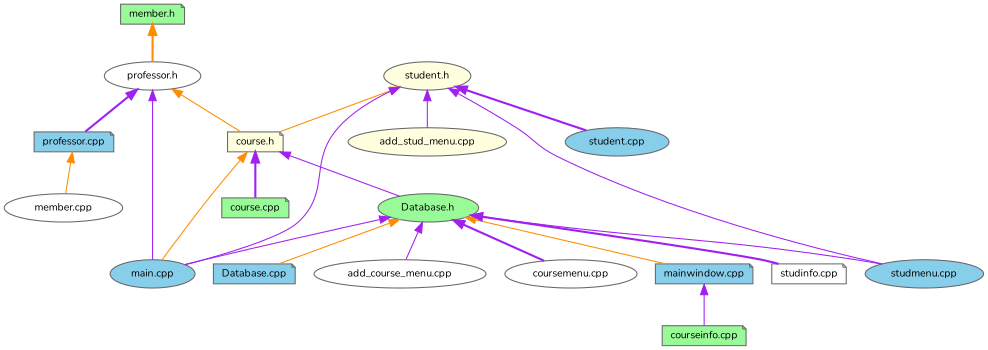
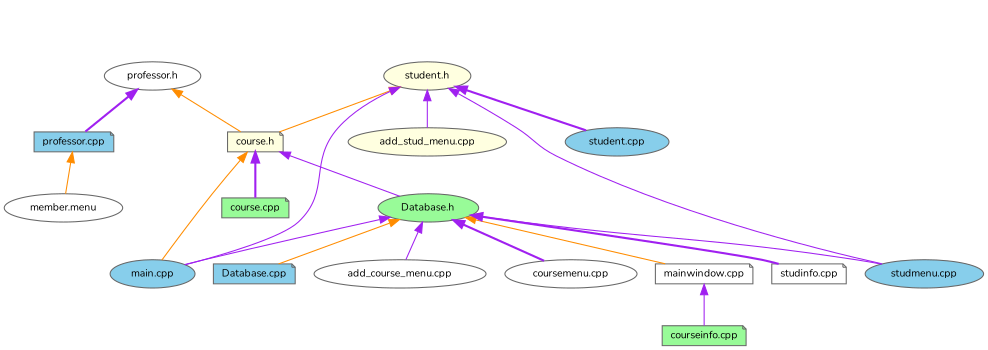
node "member.h": removed
edge "main.cpp" -> "professor.h": removed
node "member.cpp": label "member.cpp" -> "member.menu"
node "mainwindow.cpp": fillcolor skyblue -> white
